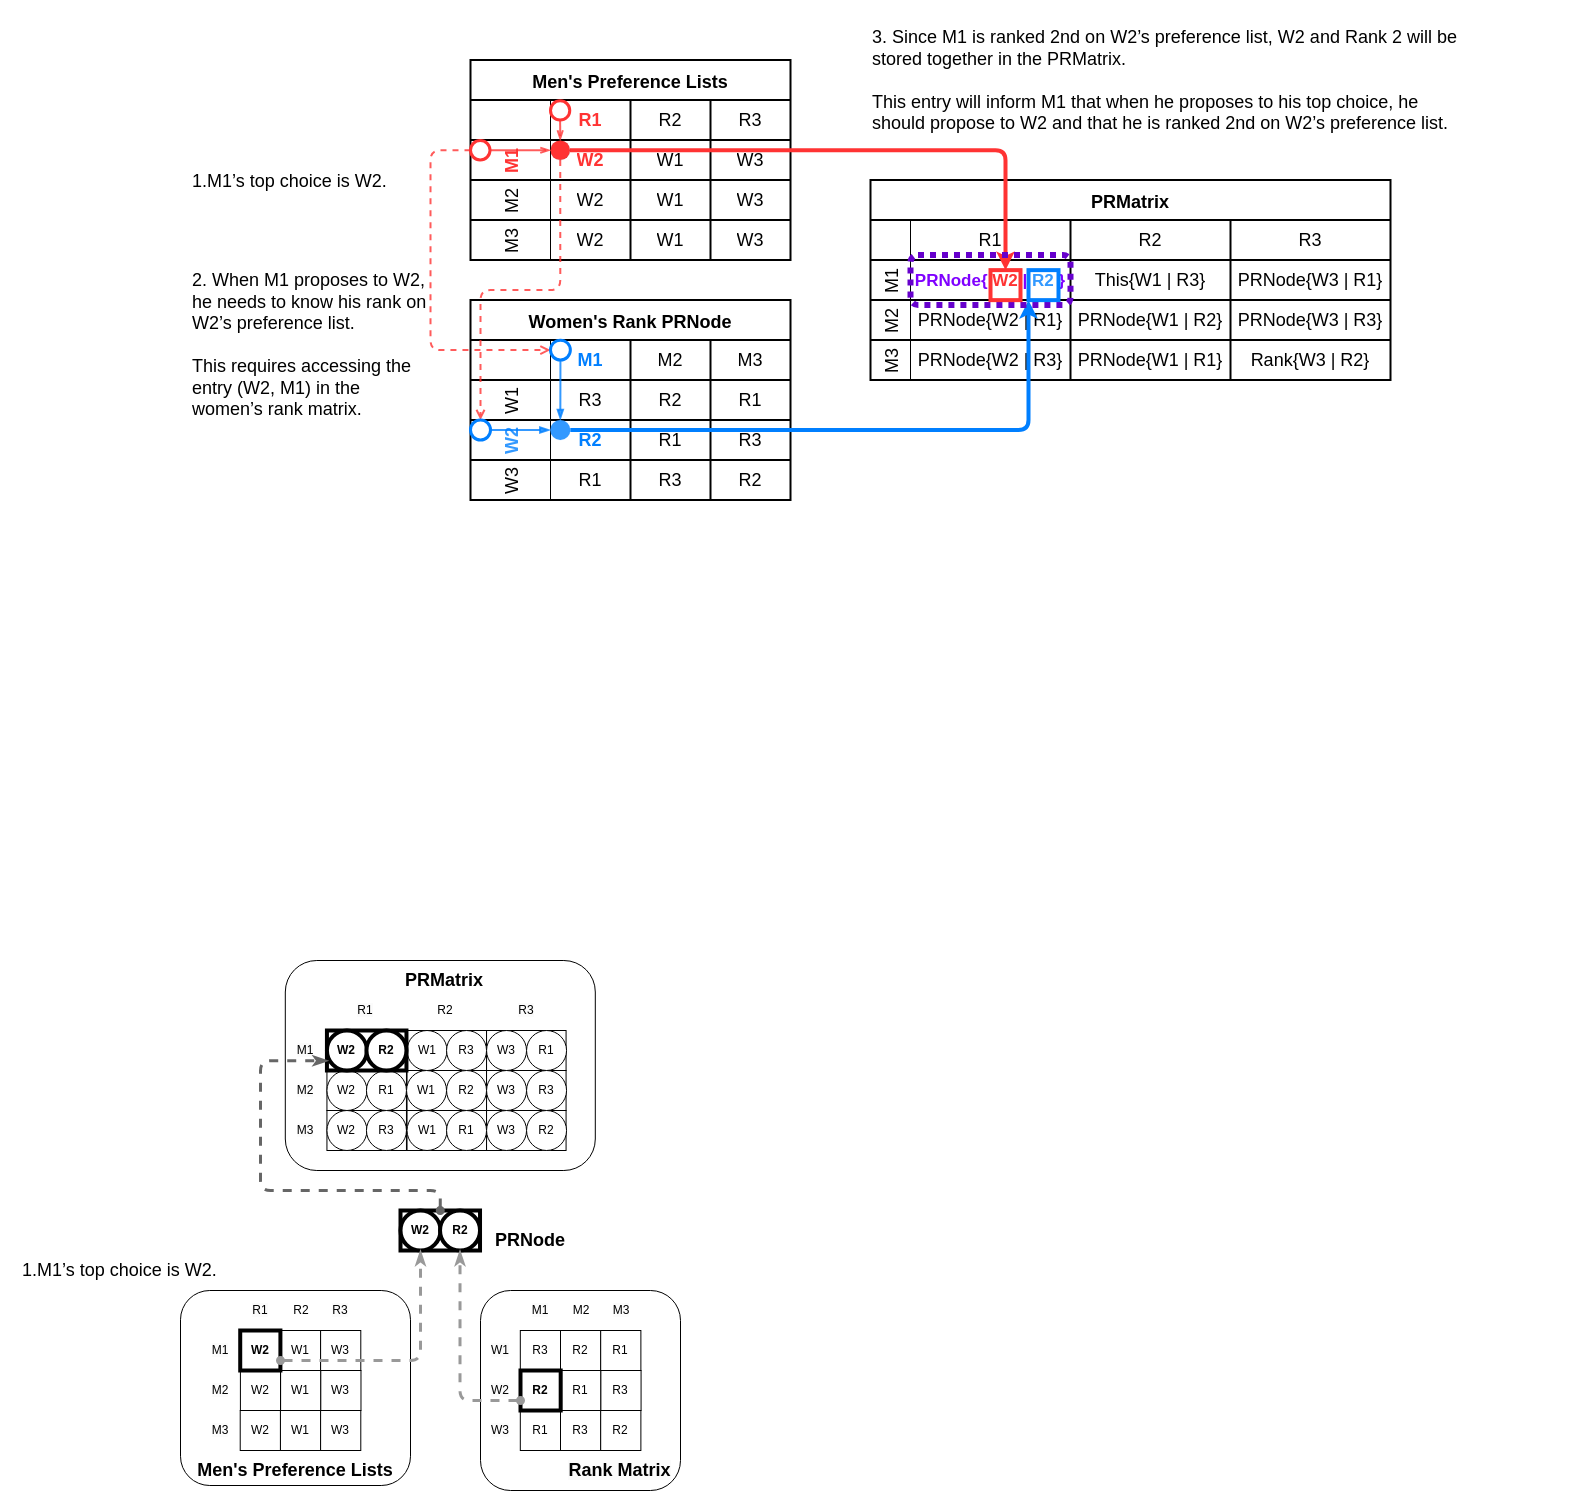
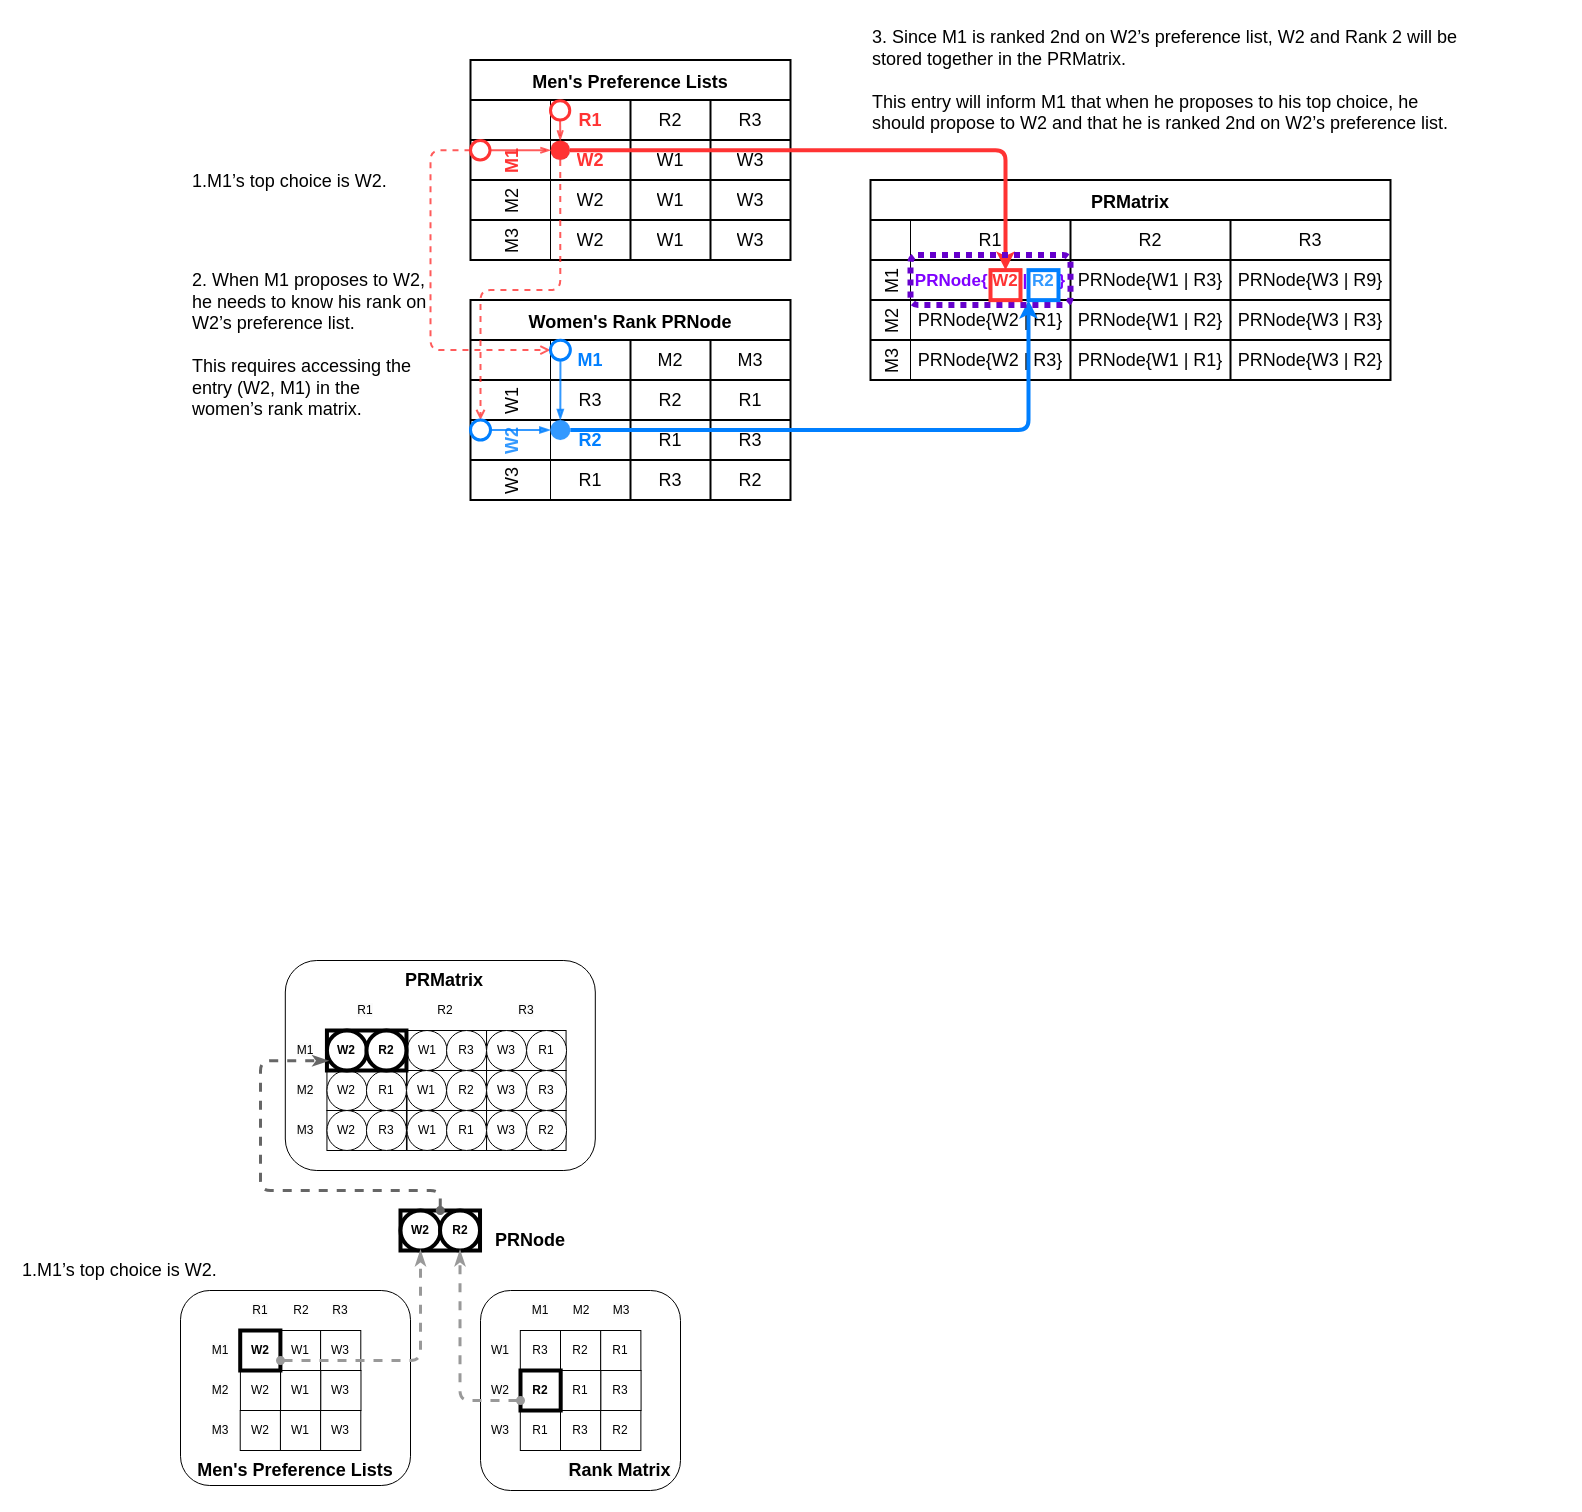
node "This{W1 | R3}": label "This{W1 | R3}" -> "PRNode{W1 | R3}"
node "PRNode{W3 | R1}": label "PRNode{W3 | R1}" -> "PRNode{W3 | R9}"
node "Rank{W3 | R2}": label "Rank{W3 | R2}" -> "PRNode{W3 | R2}"
